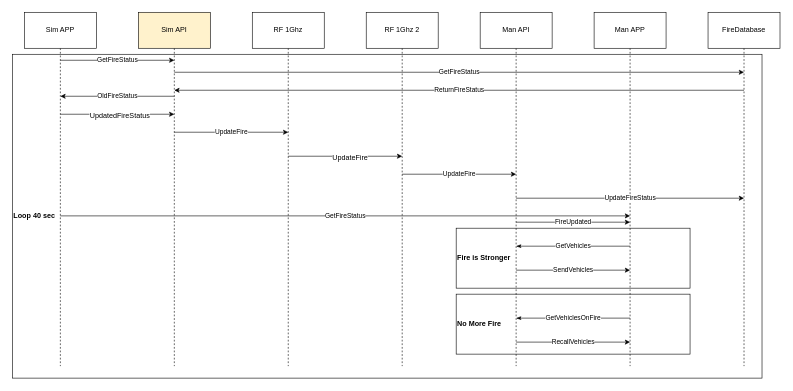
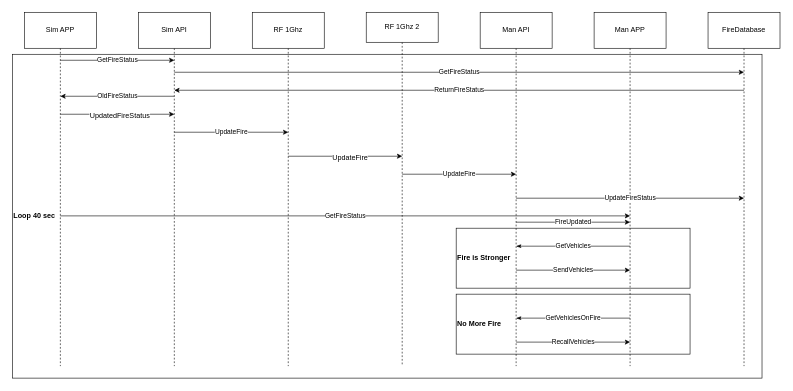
node "Sim API": fillcolor #fff2cc -> #ffffff
node "RF 1Ghz 2": size 72x36 -> 72x30
